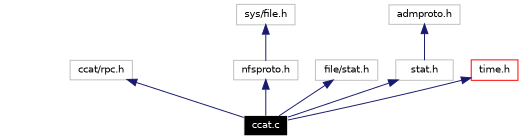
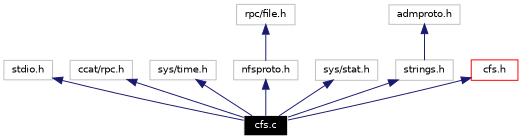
node "sys/file.h": label "sys/file.h" -> "rpc/file.h"
node "stdio.h": added
node "sys/time.h": added
node "file/stat.h": label "file/stat.h" -> "sys/stat.h"
node "stat.h": label "stat.h" -> "strings.h"
node "time.h": label "time.h" -> "cfs.h"
node "ccat.c": label "ccat.c" -> "cfs.c"
